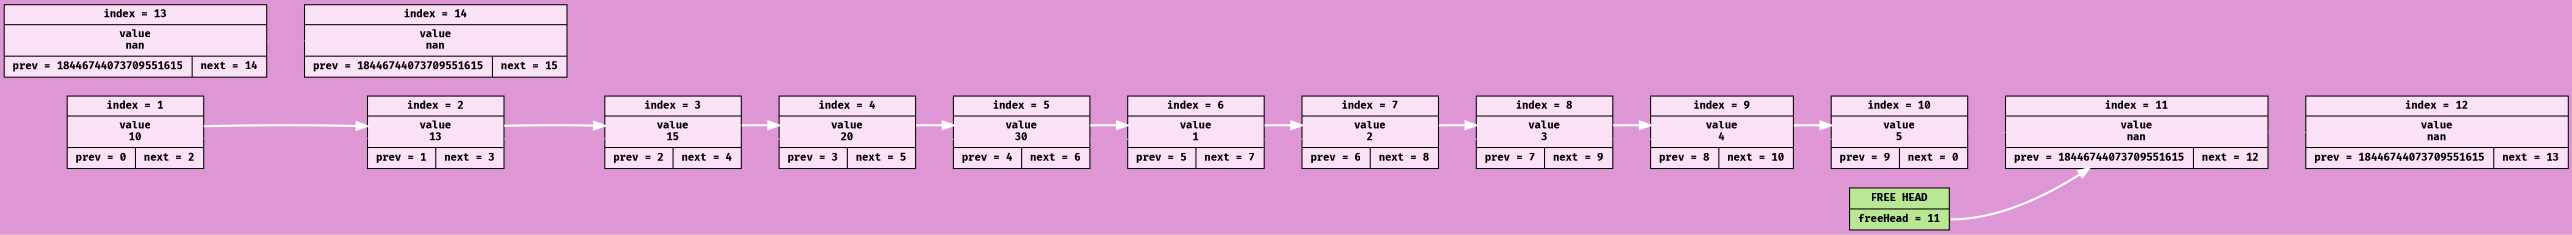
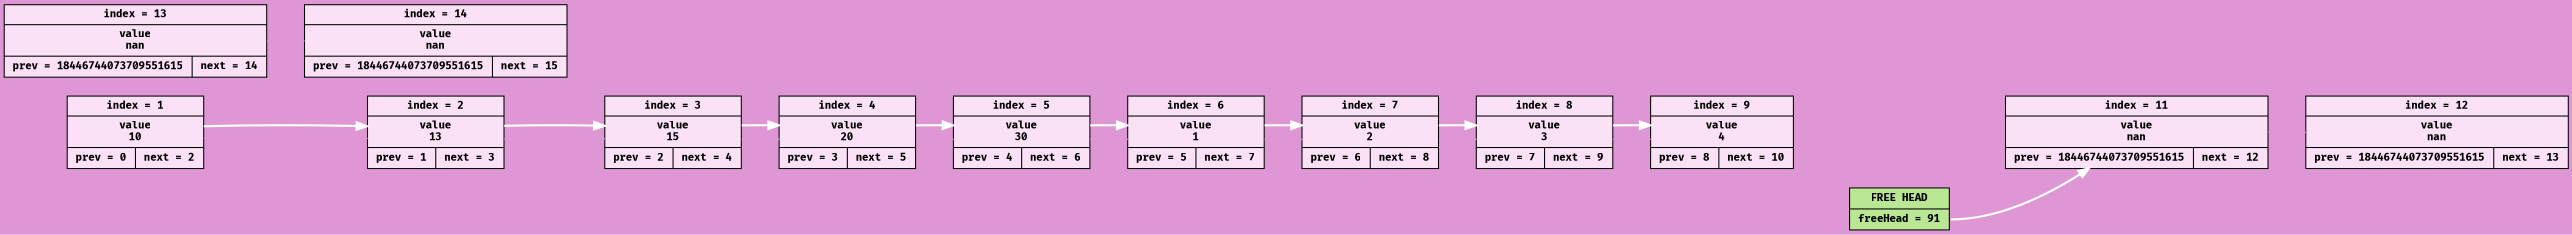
node "index = 10": removed
node "FREE HEAD": text "freeHead = 11" -> "freeHead = 91"
